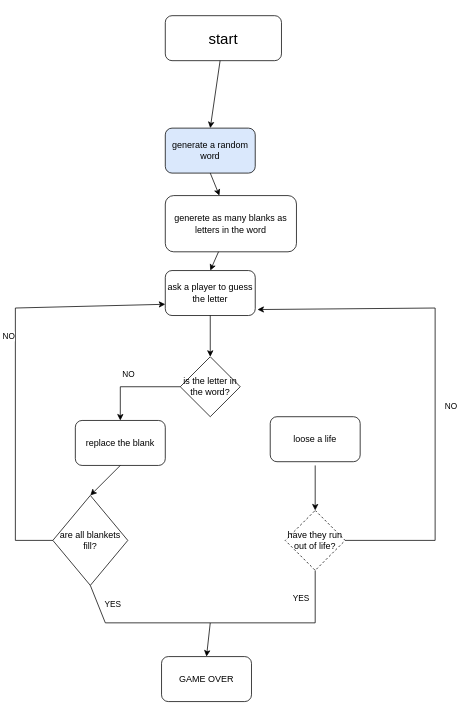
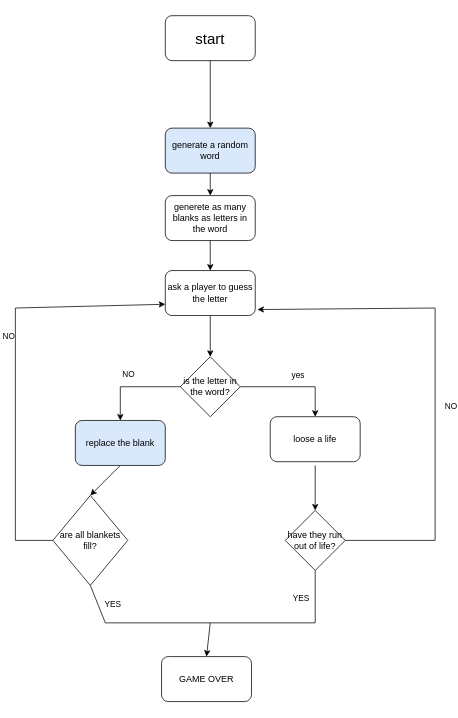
node "start": size 116x45 -> 90x45
node "generete as many blanks as letters in the word": size 131x56 -> 90x45
edge "is the letter in the word?" -> "loose a life": added, label "yes"
node "replace the blank": fillcolor #ffffff -> #dae8fc
node "have they run out of life?": style dashed -> solid
